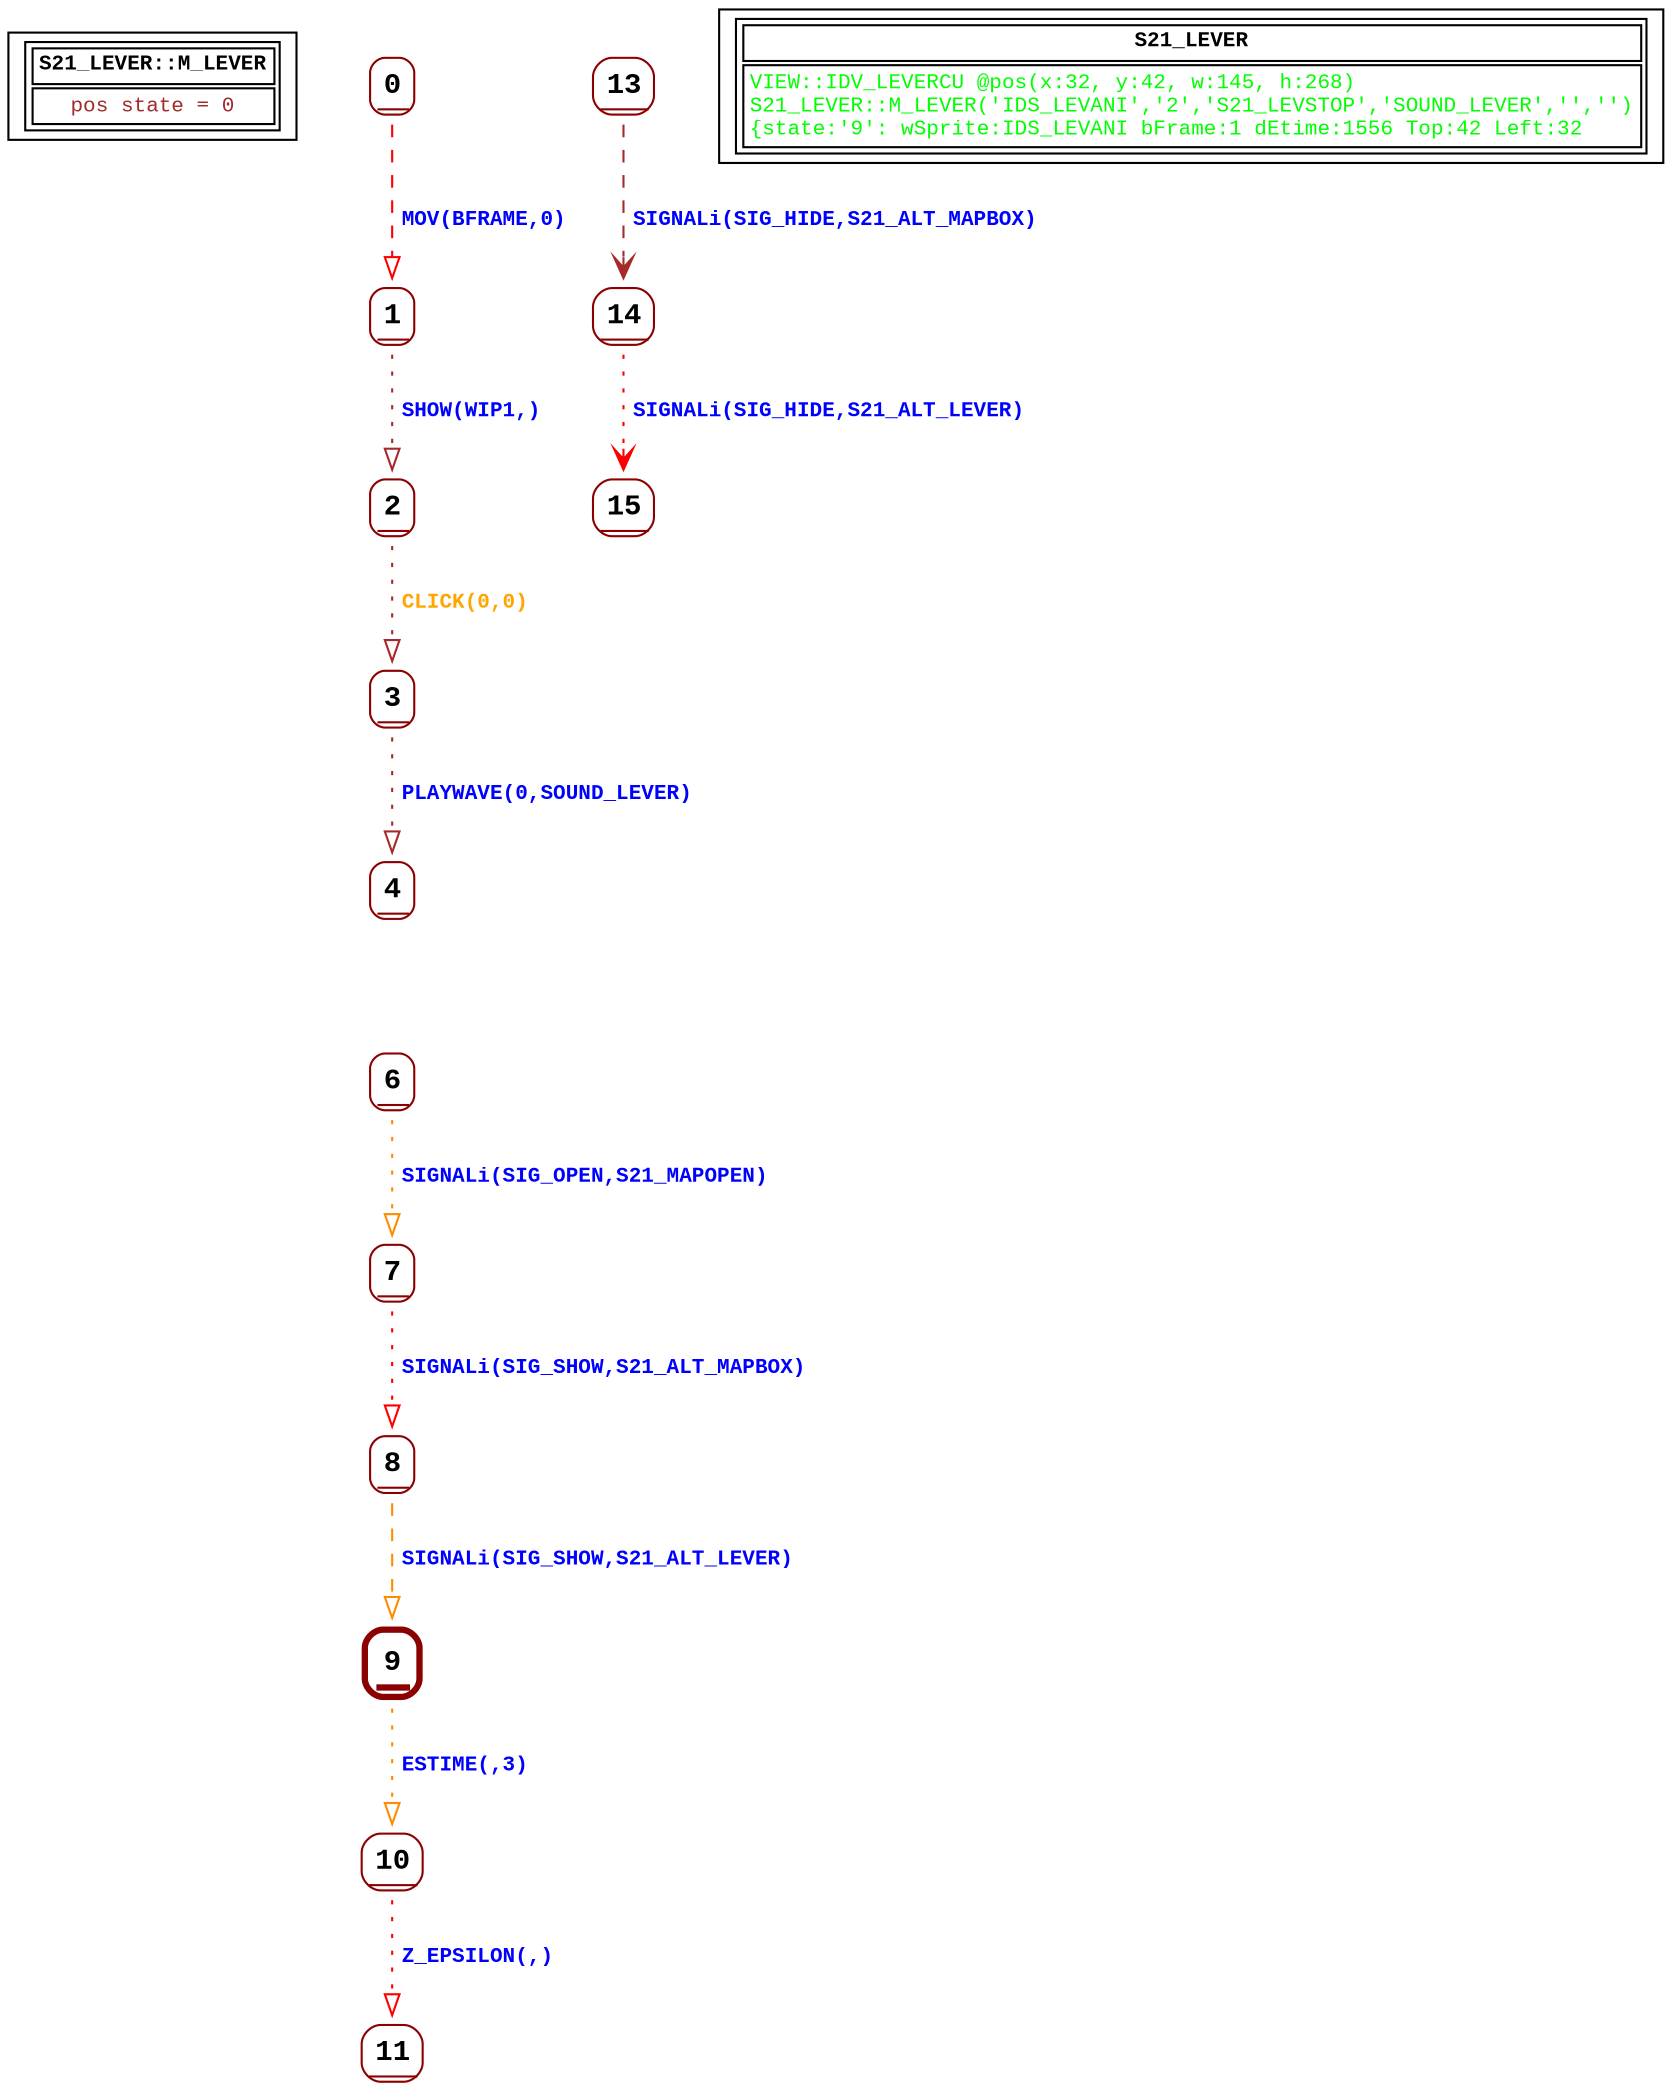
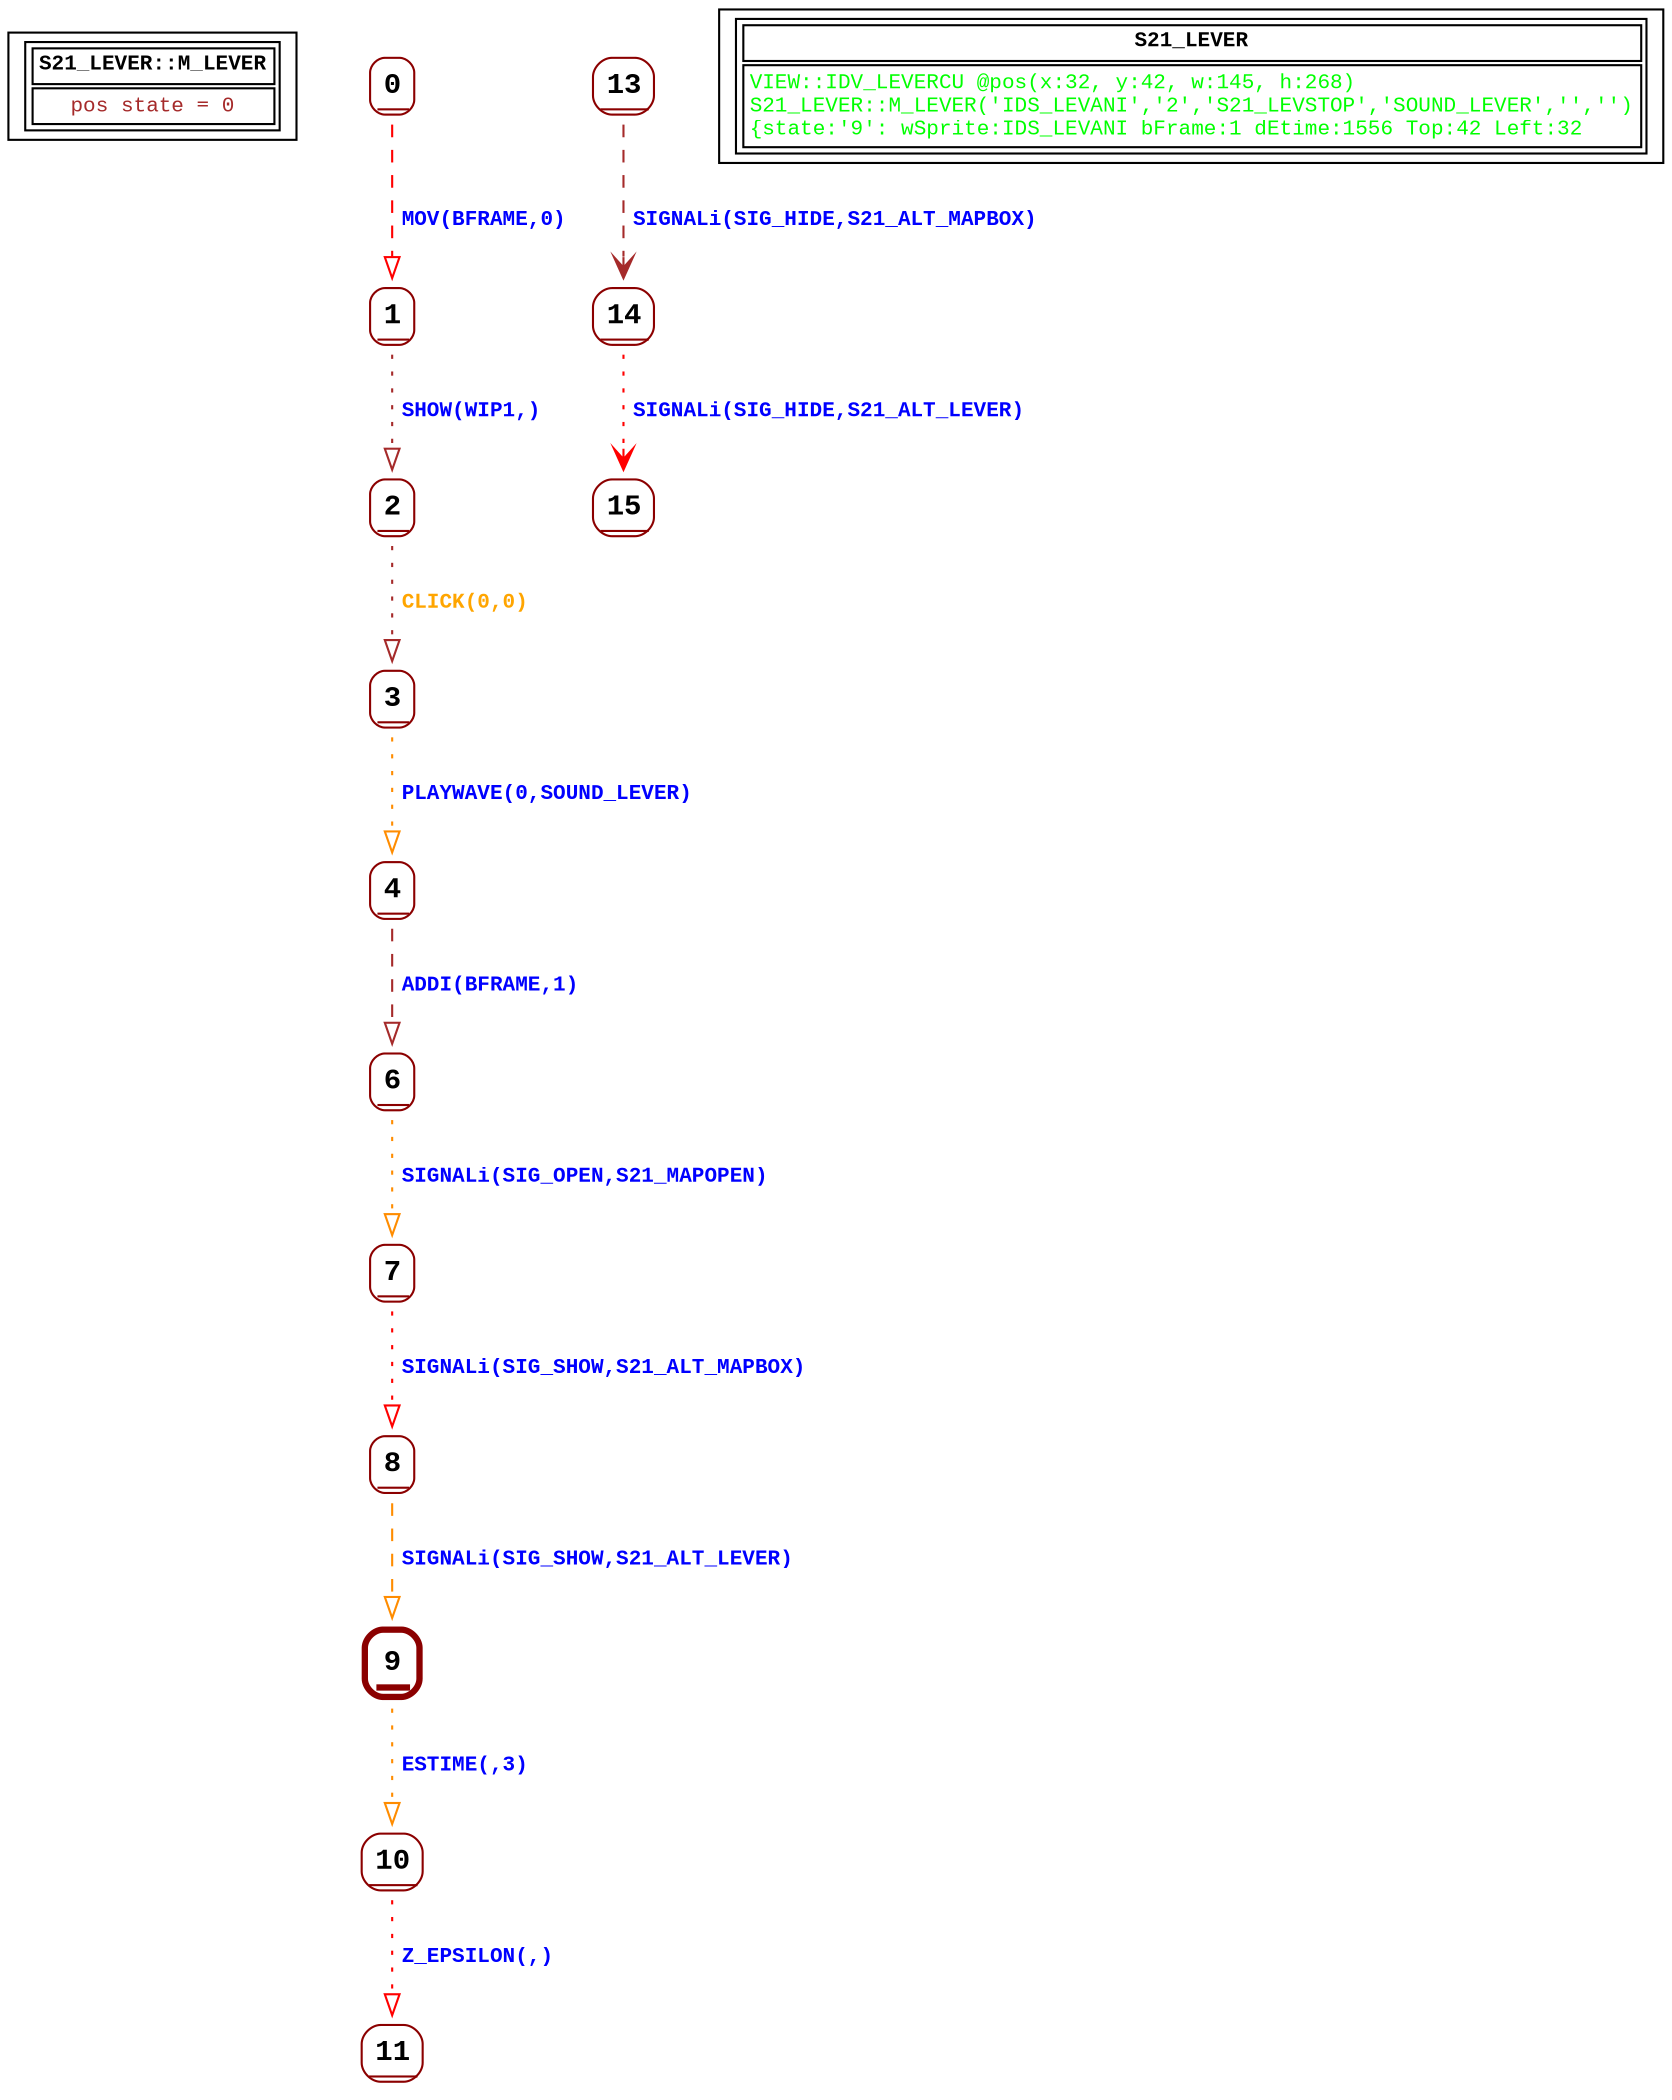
edge "3" -> "4": color brown -> darkorange
edge "4" -> "6": added, label "ADDI(BFRAME,1)"
